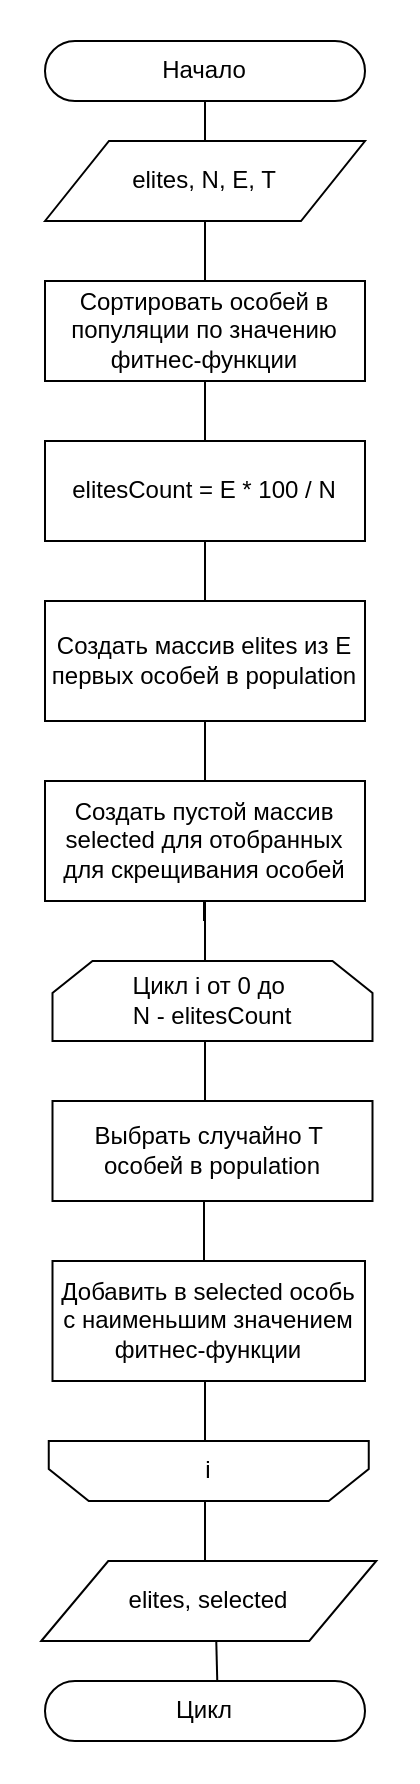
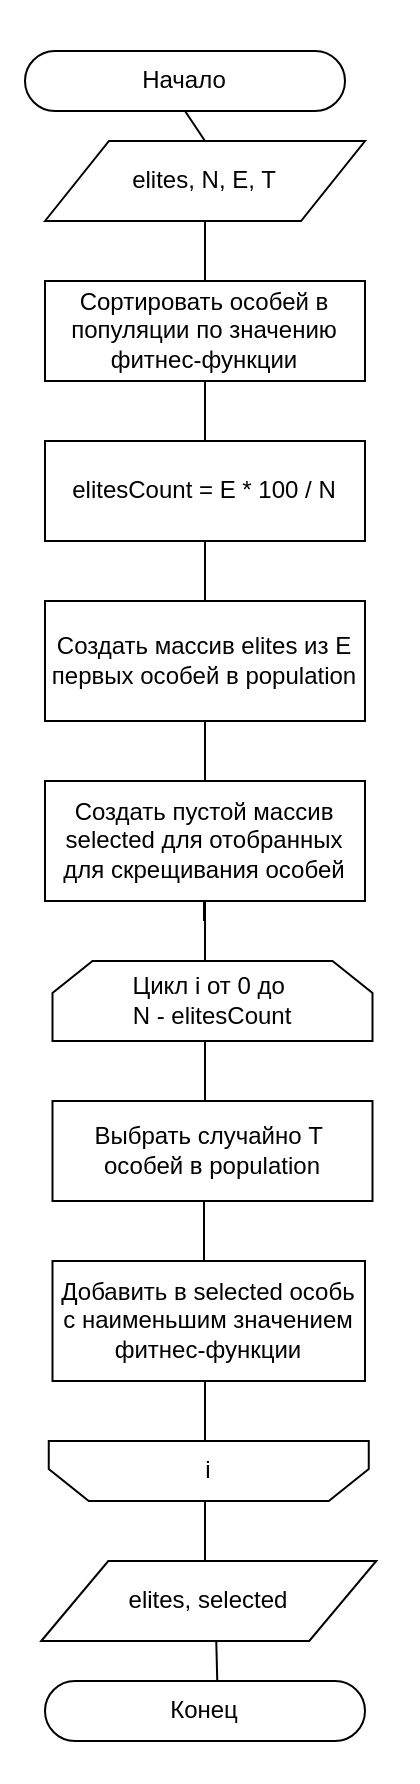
node "Начало": moved (205, 71) -> (185, 81)
node "Цикл": label "Цикл" -> "Конец"
